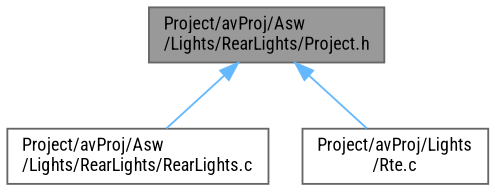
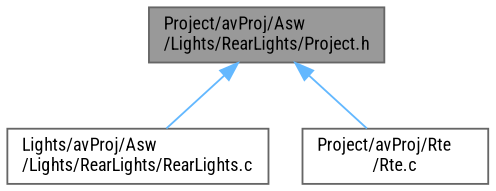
node "Project/avProj/Asw /Lights/RearLights/RearLights.c": label "Project/avProj/Asw /Lights/RearLights/RearLights.c" -> "Lights/avProj/Asw /Lights/RearLights/RearLights.c"
node "Project/avProj/Lights /Rte.c": label "Project/avProj/Lights /Rte.c" -> "Project/avProj/Rte /Rte.c"
